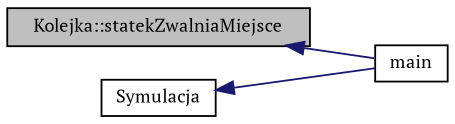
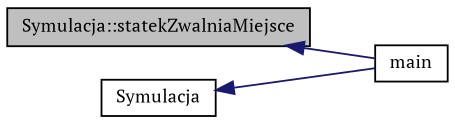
node "Kolejka::statekZwalniaMiejsce": label "Kolejka::statekZwalniaMiejsce" -> "Symulacja::statekZwalniaMiejsce"
